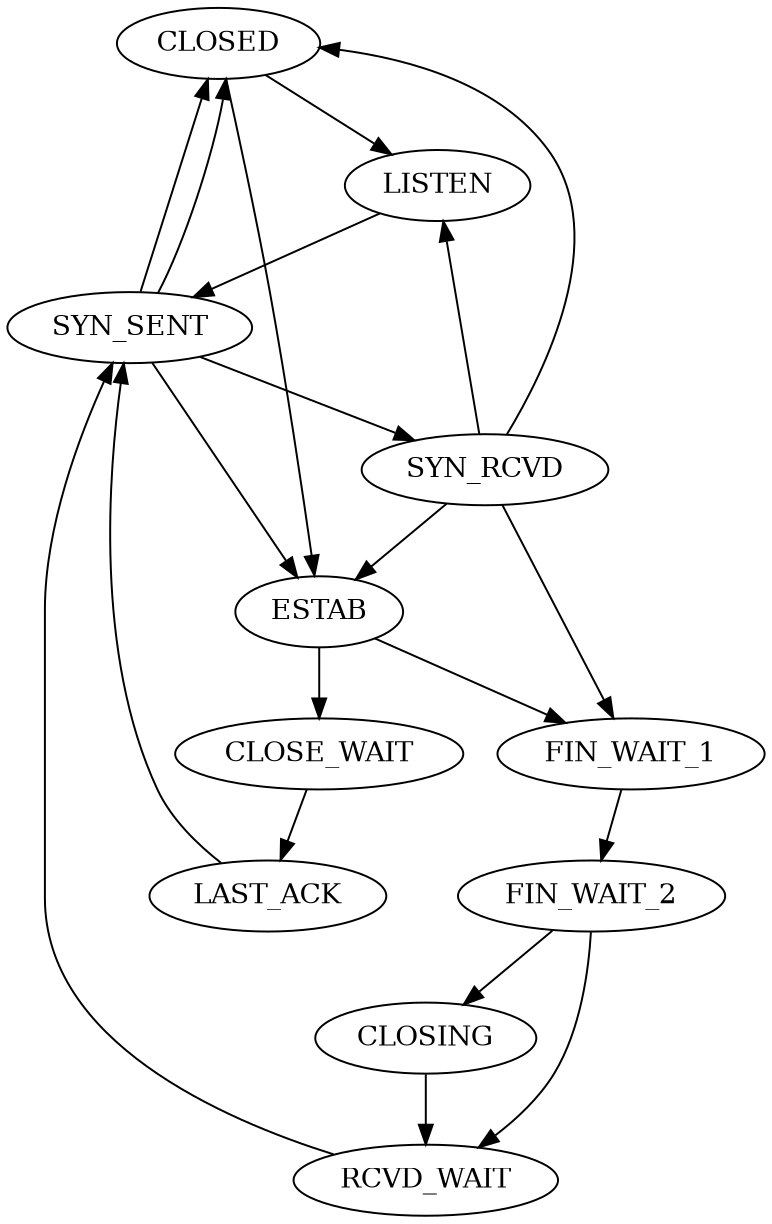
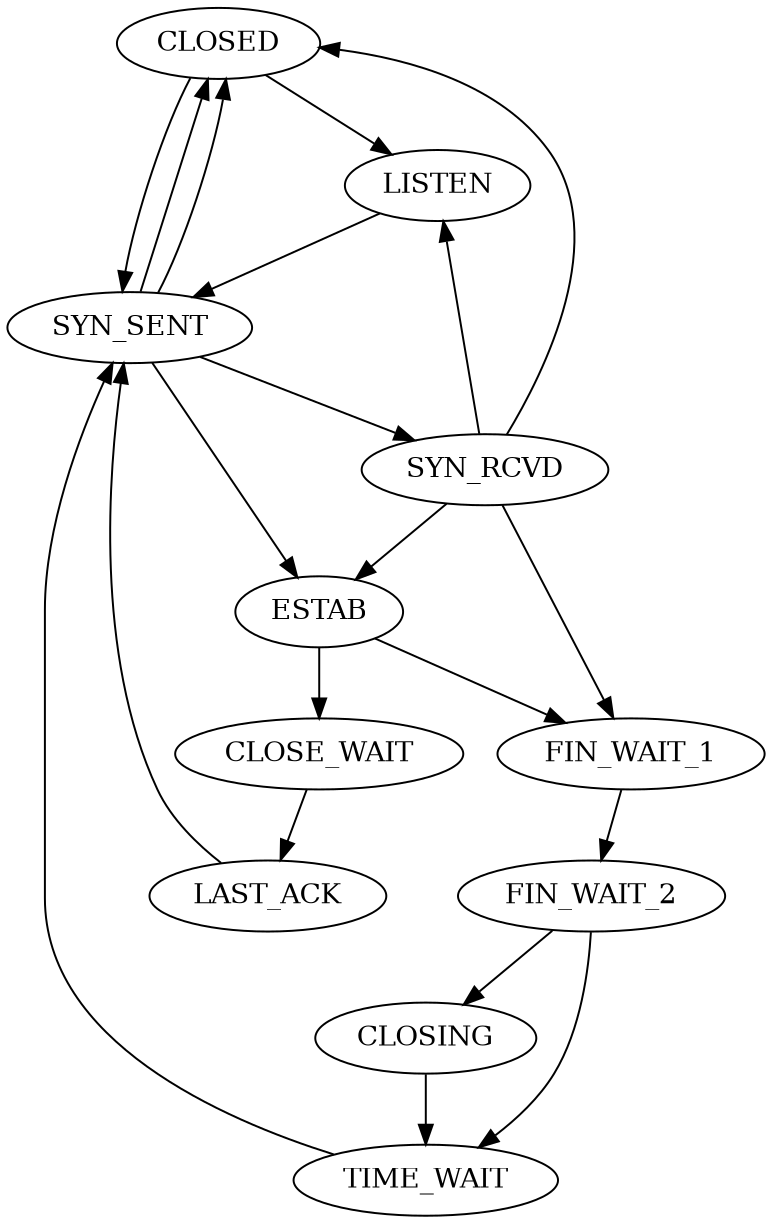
edge "CLOSED" -> "ESTAB": now "CLOSED" -> "SYN_SENT"
node "RCVD_WAIT": label "RCVD_WAIT" -> "TIME_WAIT"
